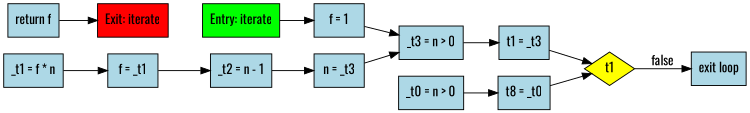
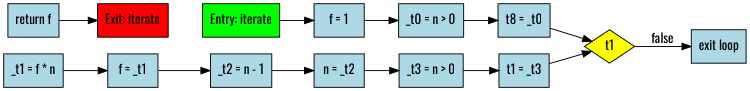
edge "f = 1" -> "_t3 = n > 0": now "f = 1" -> "_t0 = n > 0"
node "n = _t3": label "n = _t3" -> "n = _t2"
